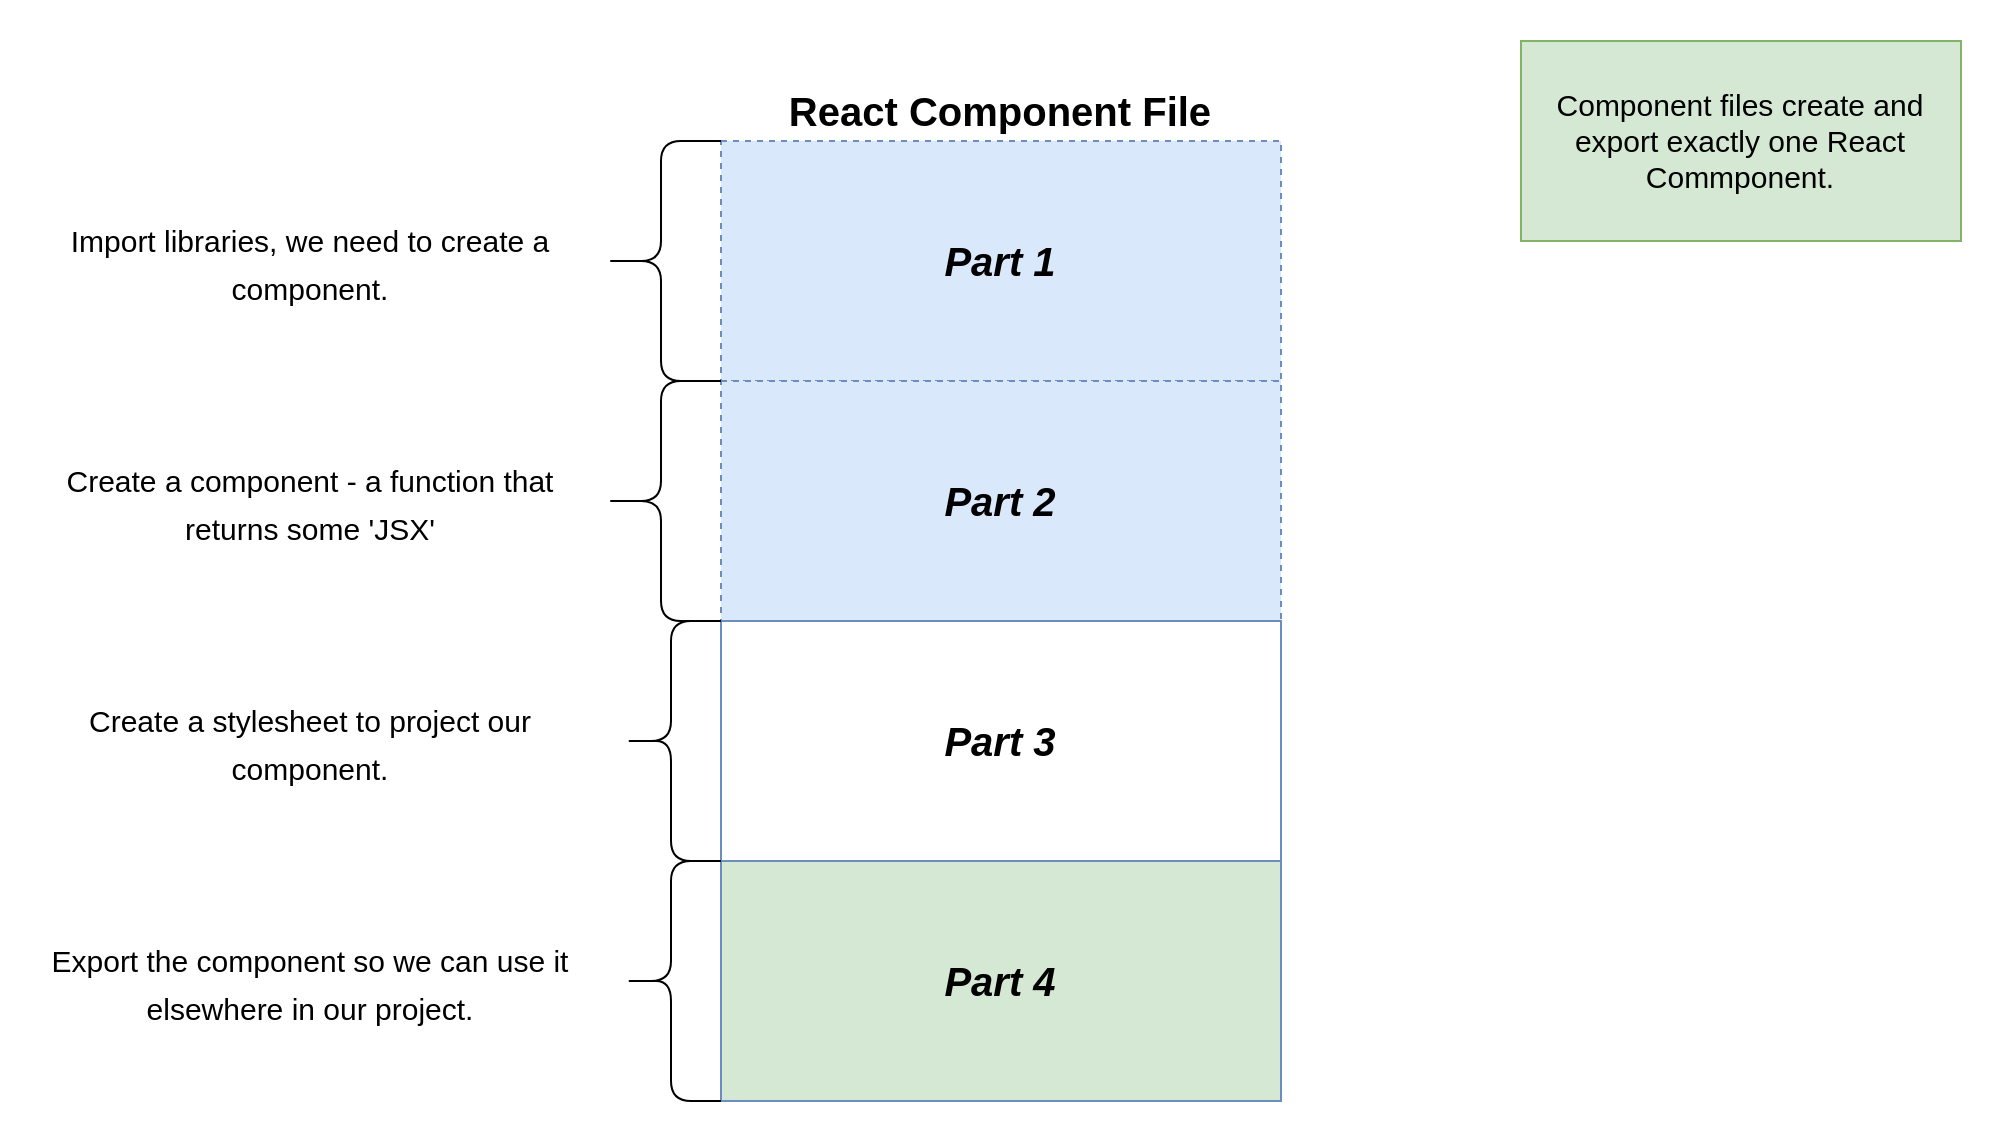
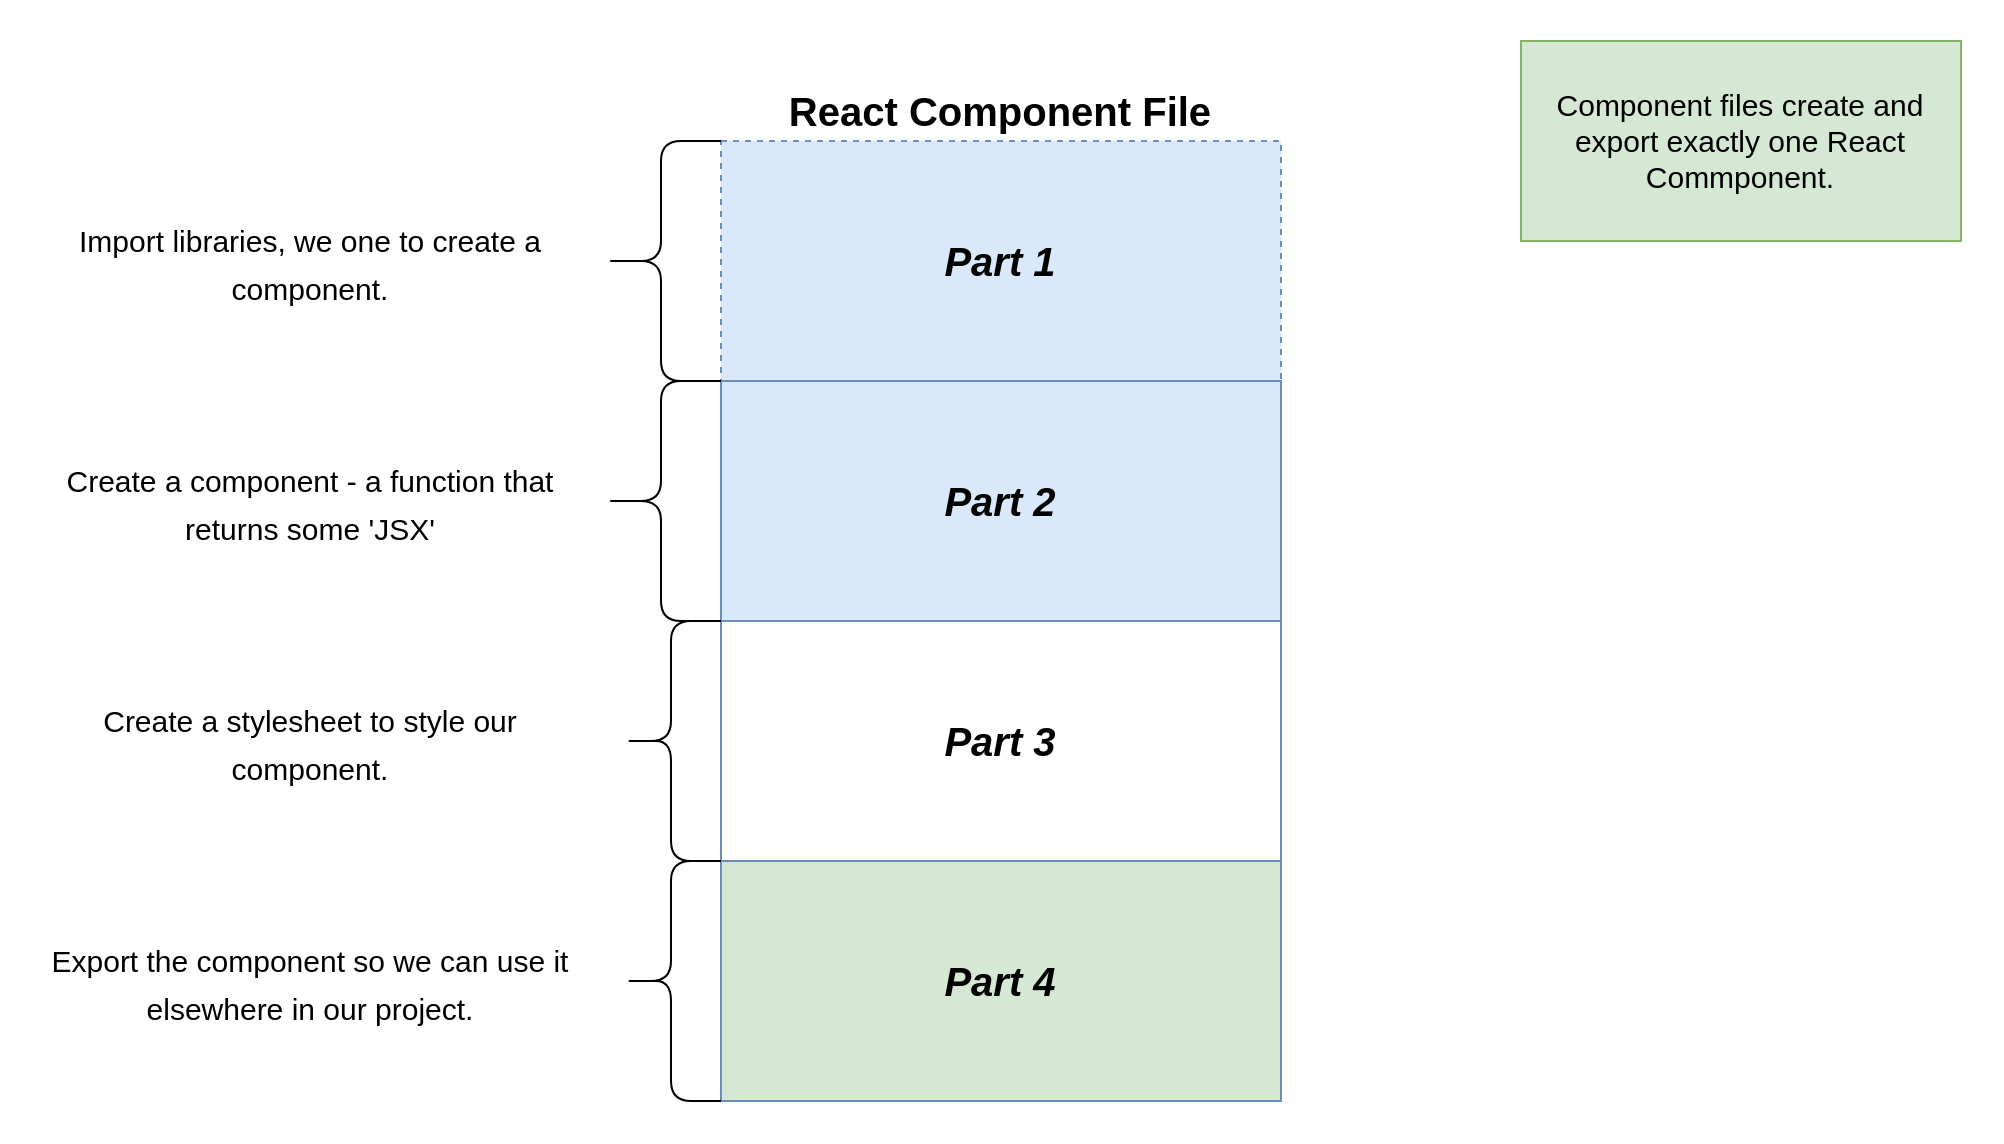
node "Import libraries, we need to create a component.": label "Import libraries, we need to create a component." -> "Import libraries, we one to create a component."
node "Part 2": style dashed -> solid
node "Create a stylesheet to project our component.": label "Create a stylesheet to project our component." -> "Create a stylesheet to style our component."
